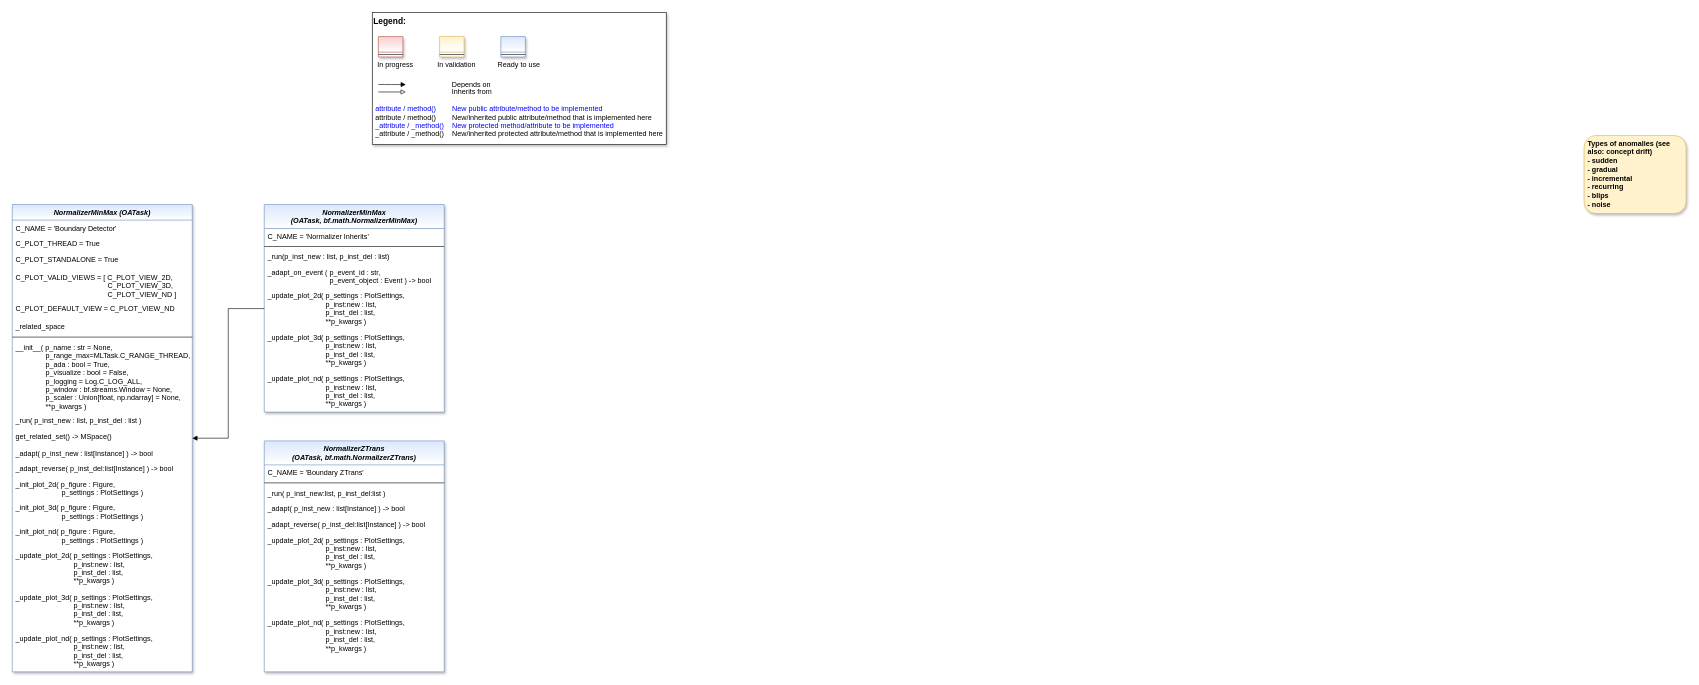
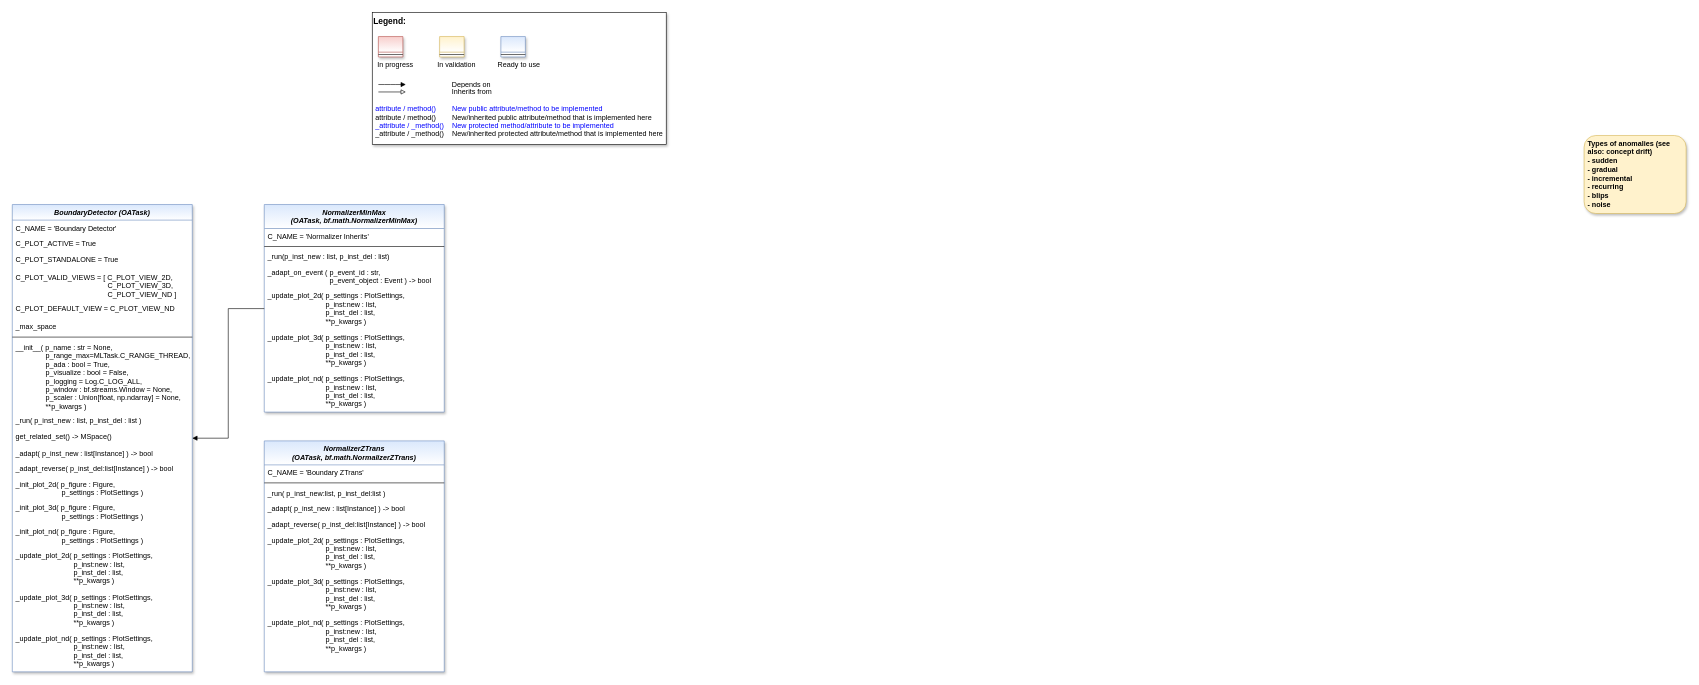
node "NormalizerMinMax (OATask)": label "NormalizerMinMax (OATask)" -> "BoundaryDetector (OATask)"
node "C_PLOT_THREAD = True": label "C_PLOT_THREAD = True" -> "C_PLOT_ACTIVE = True"
node "_related_space": label "_related_space" -> "_max_space"
